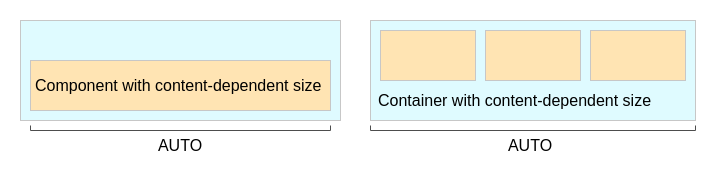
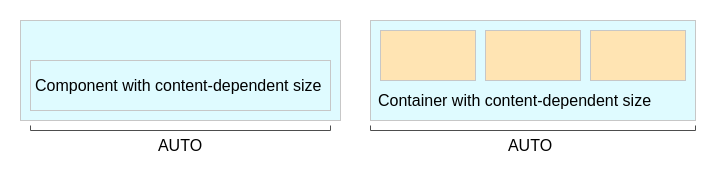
node "Component with content-dependent size": fillcolor #ffe4b3 -> #dffbff
